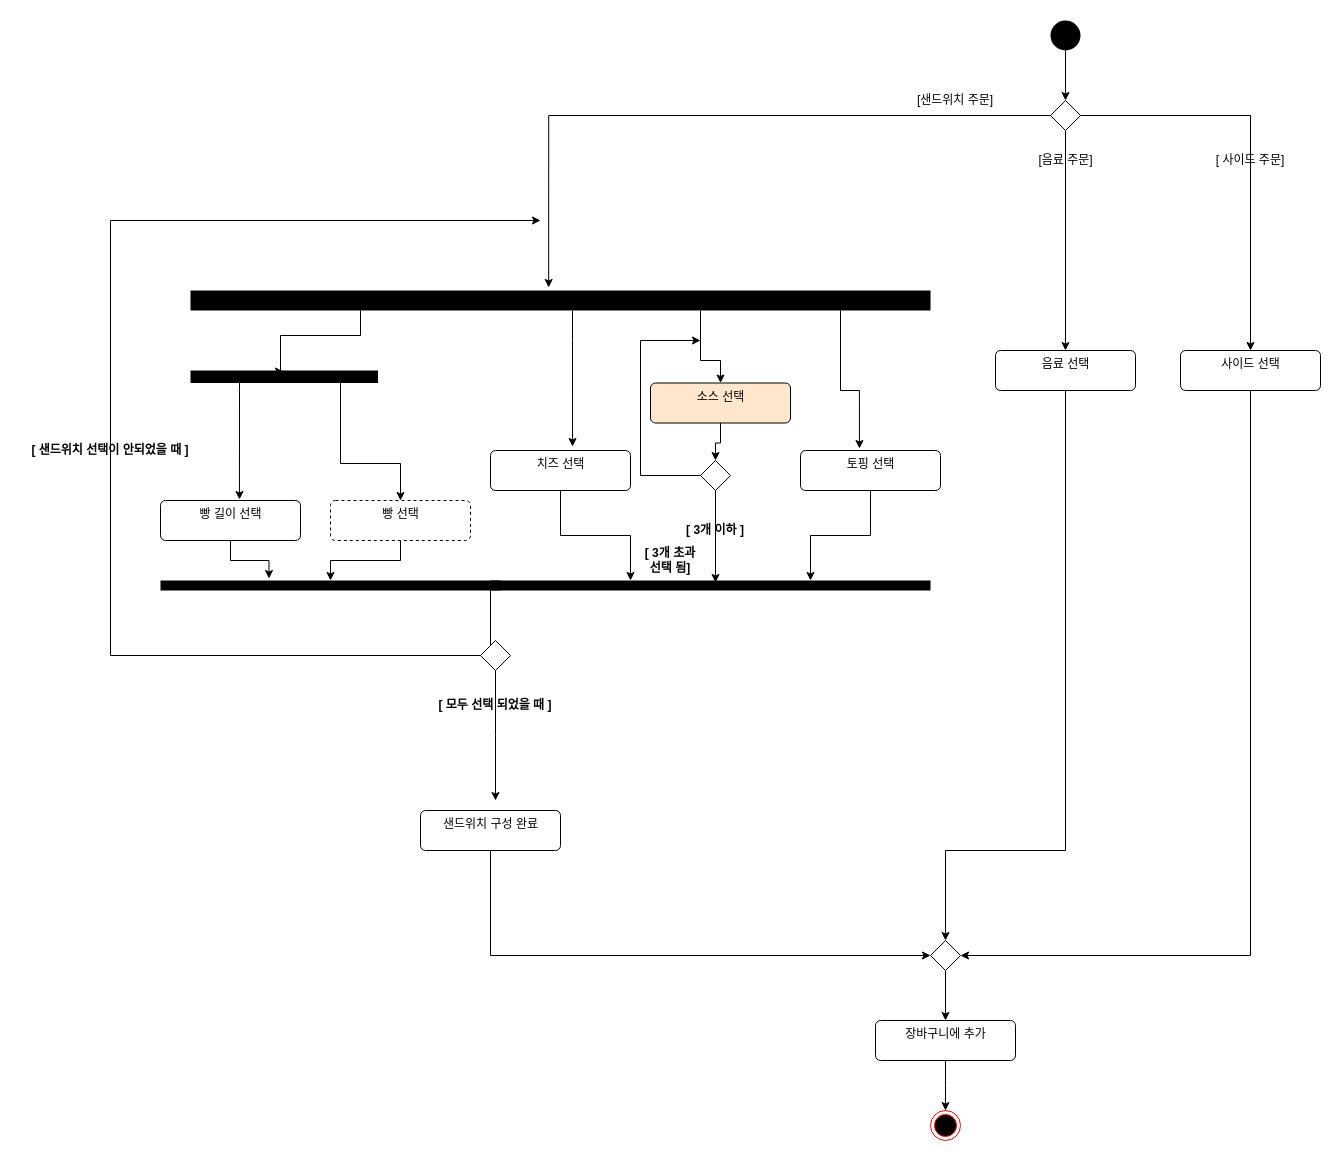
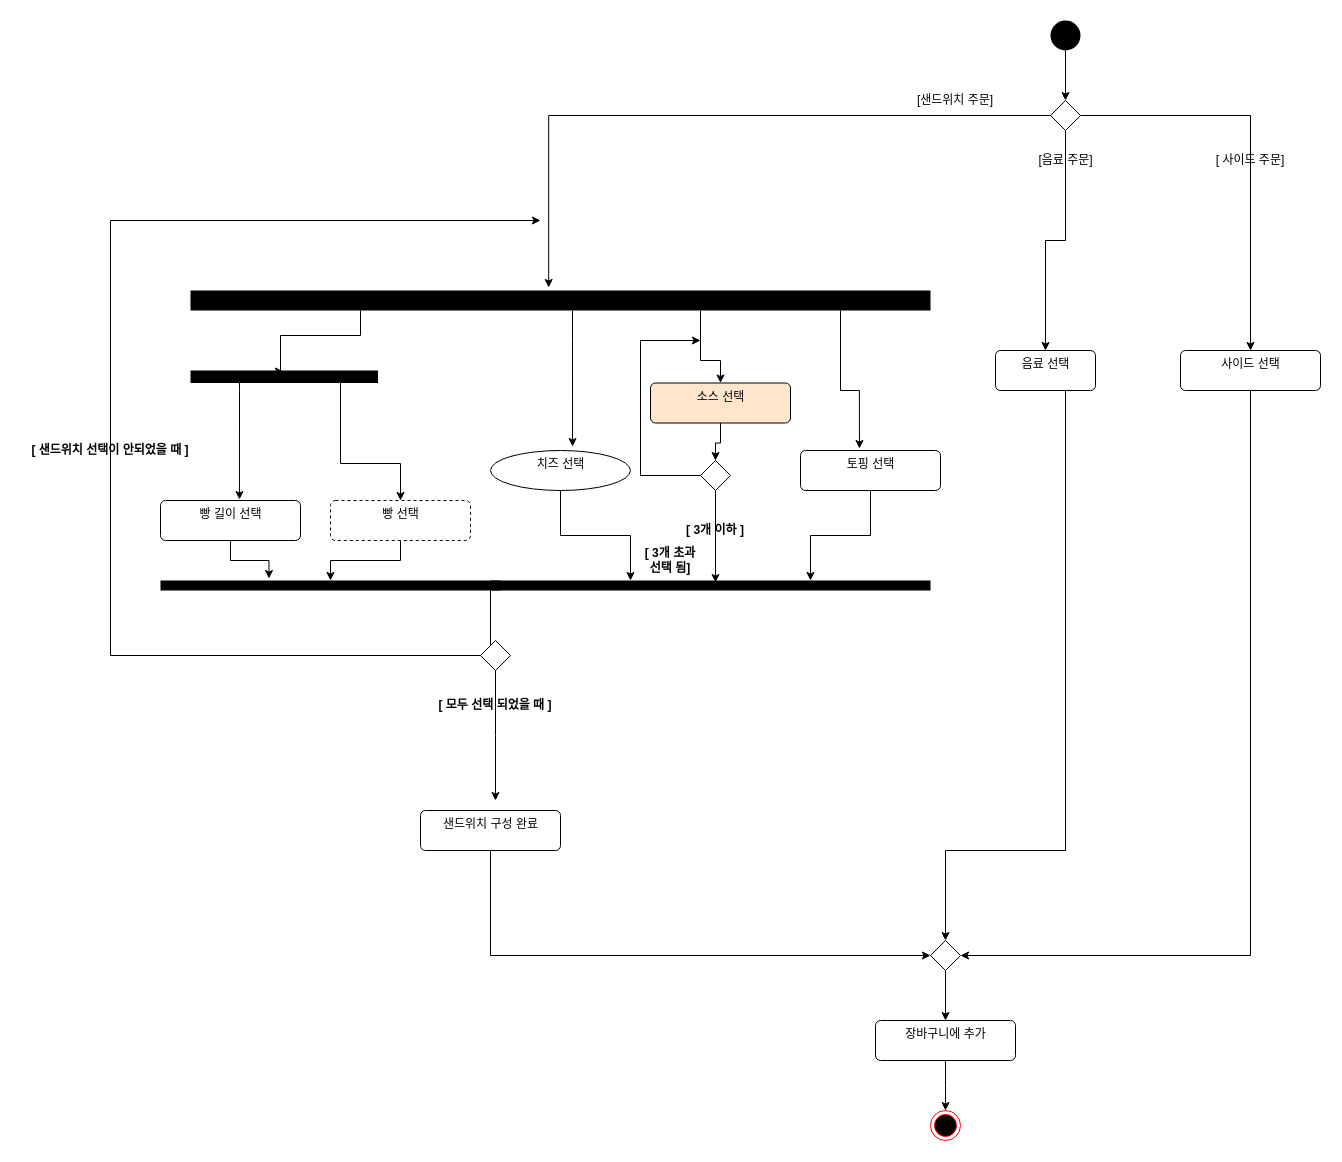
node "음료 선택": size 140x40 -> 100x40
node "치즈 선택": shape rounded rectangle -> ellipse
